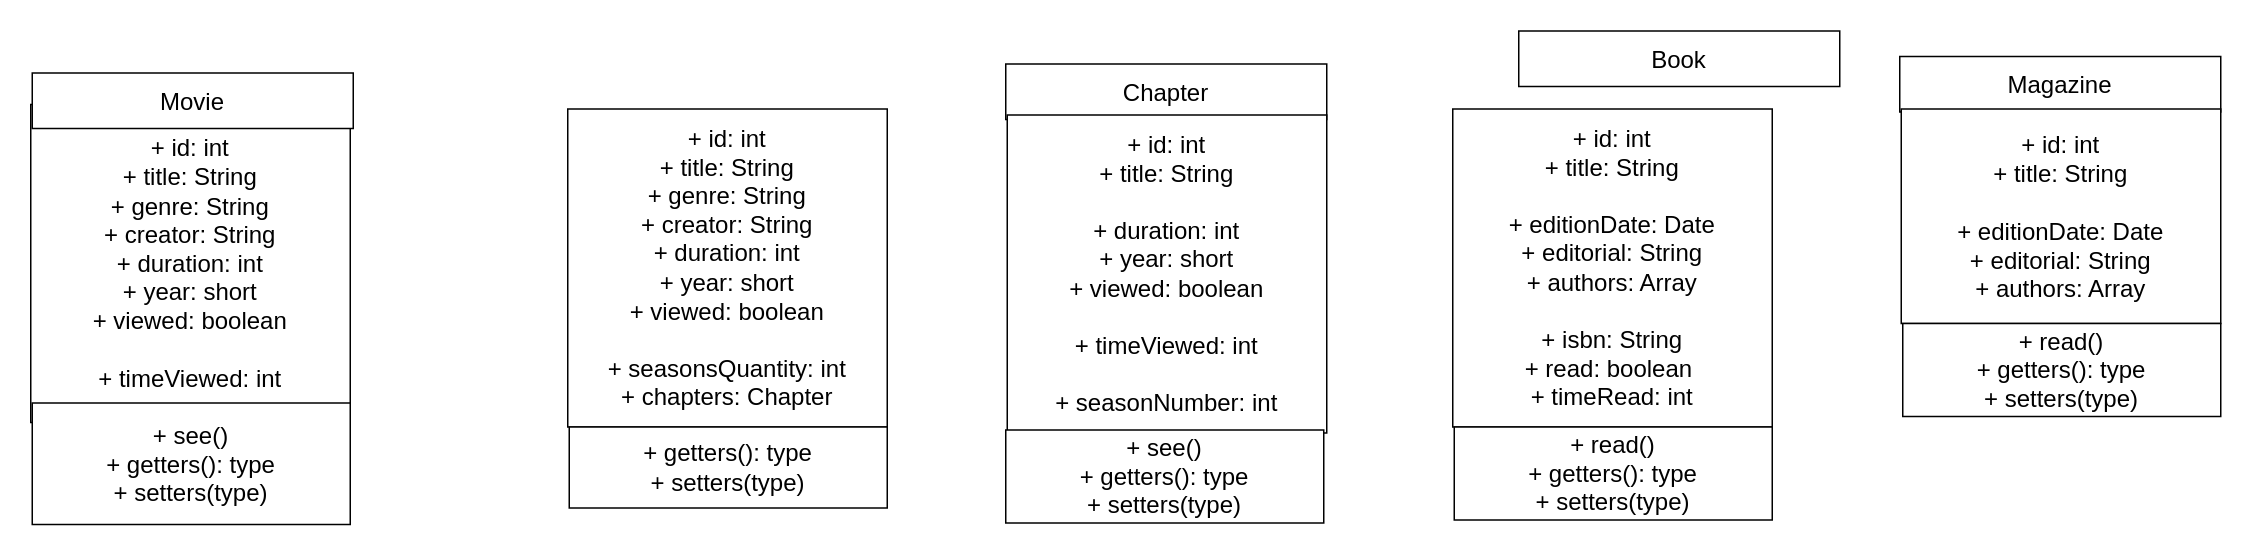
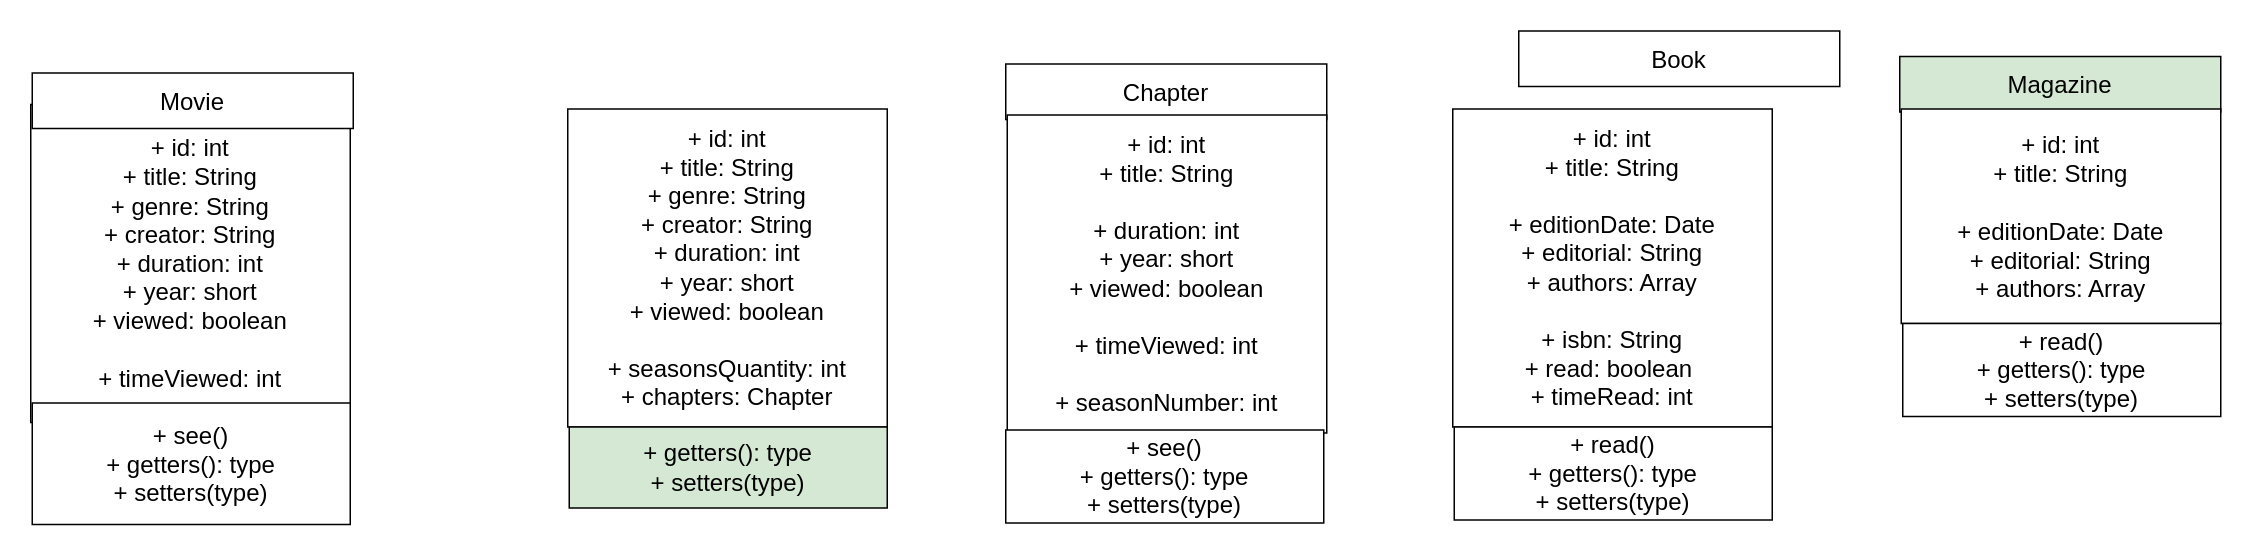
node "Magazine": fillcolor #ffffff -> #d5e8d4
node "+ getters(): type + setters(type)": fillcolor #ffffff -> #d5e8d4
